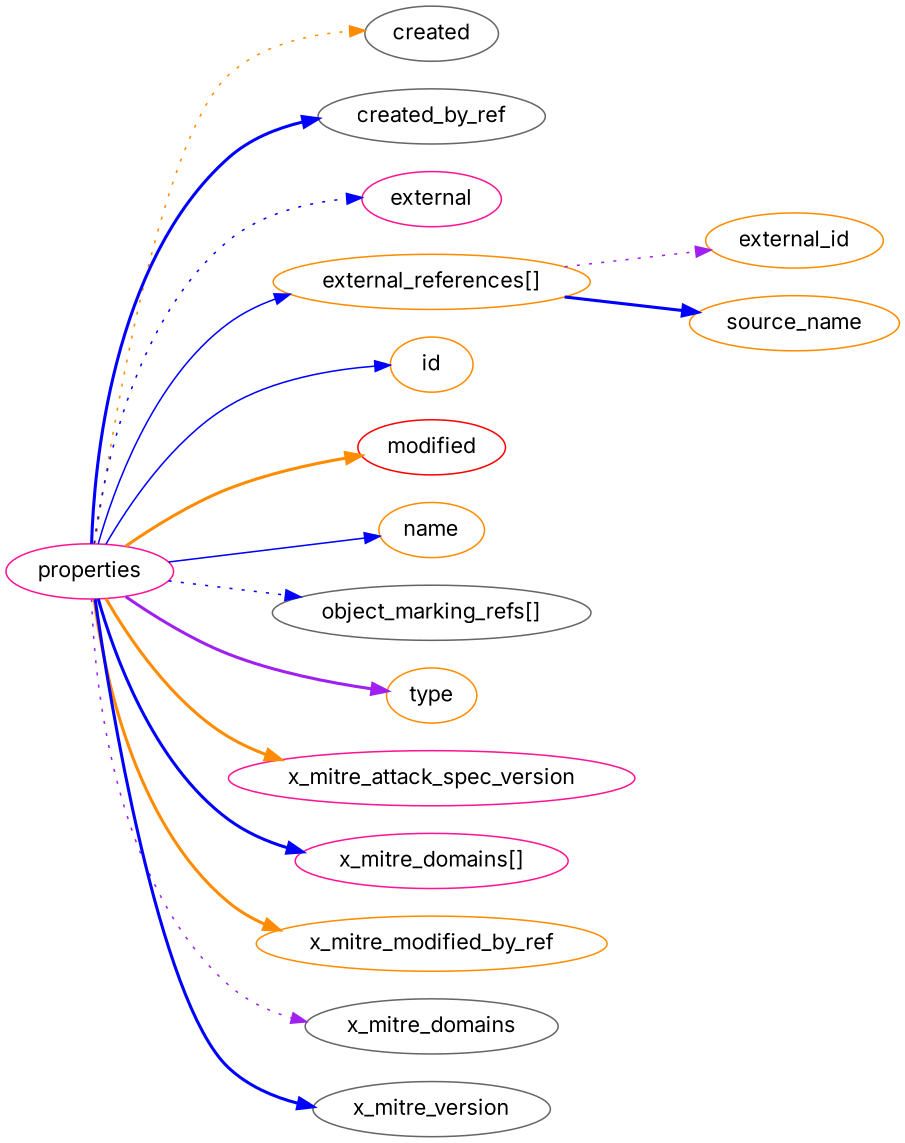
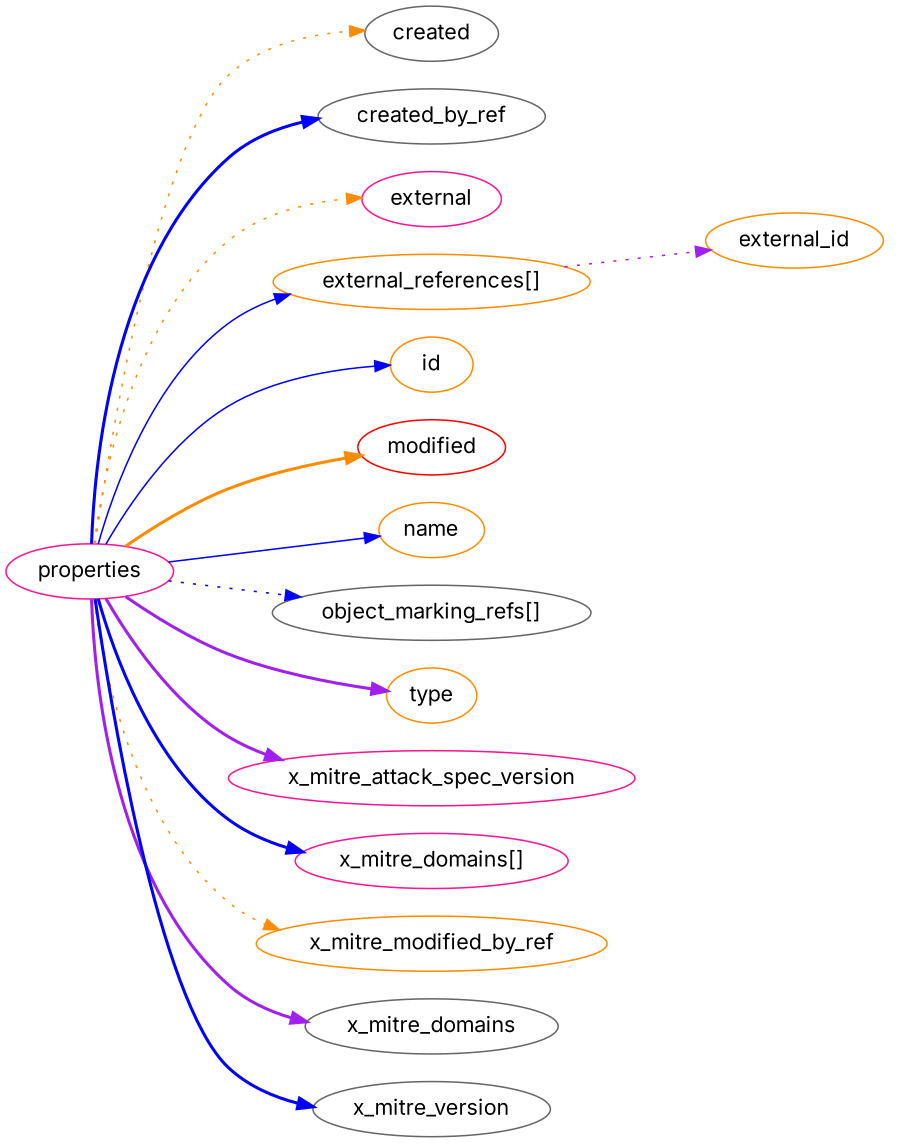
edge "properties" -> "external": color blue -> darkorange
node "source_name": removed
edge "properties" -> "x_mitre_attack_spec_version": color darkorange -> purple
edge "properties" -> "x_mitre_domains": style dotted -> bold
edge "properties" -> "x_mitre_modified_by_ref": style bold -> dotted
